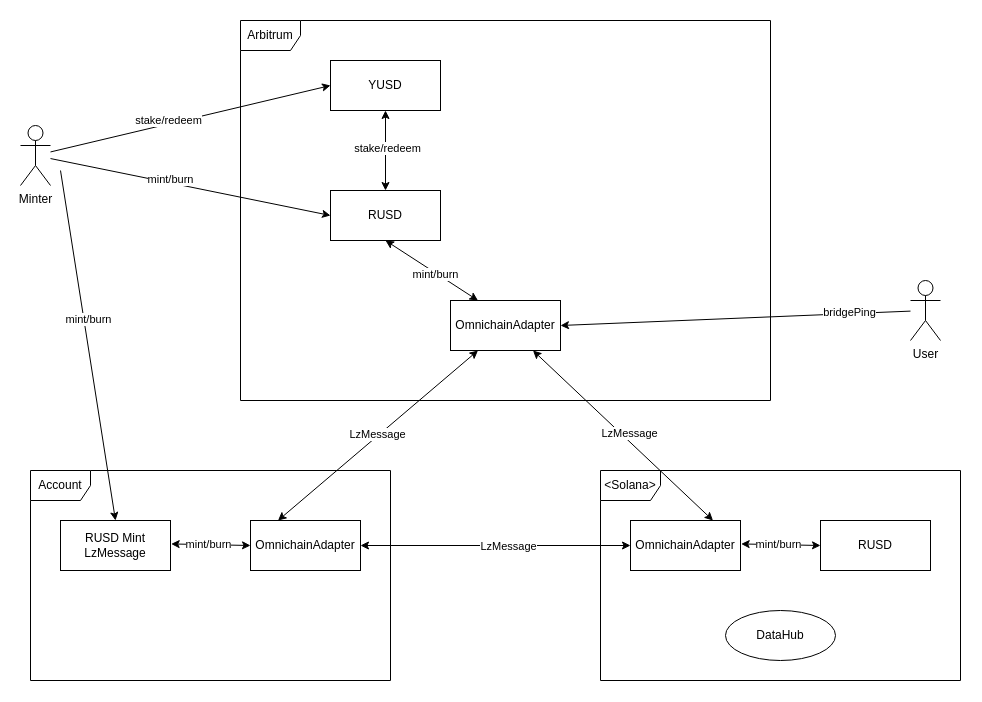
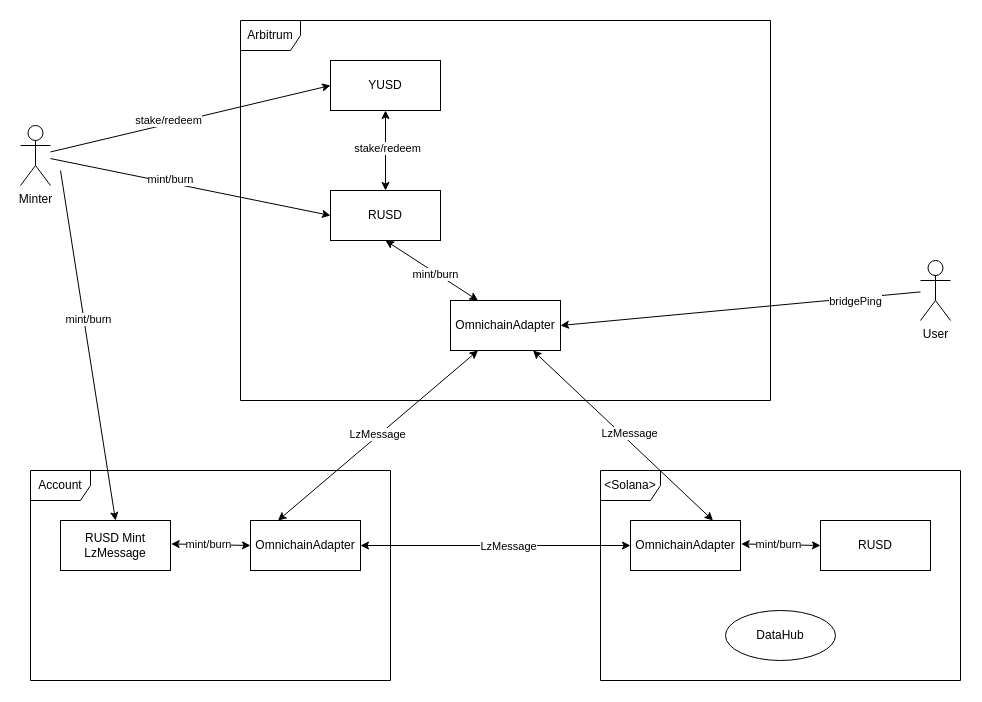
node "User": moved (926, 311) -> (936, 291)
